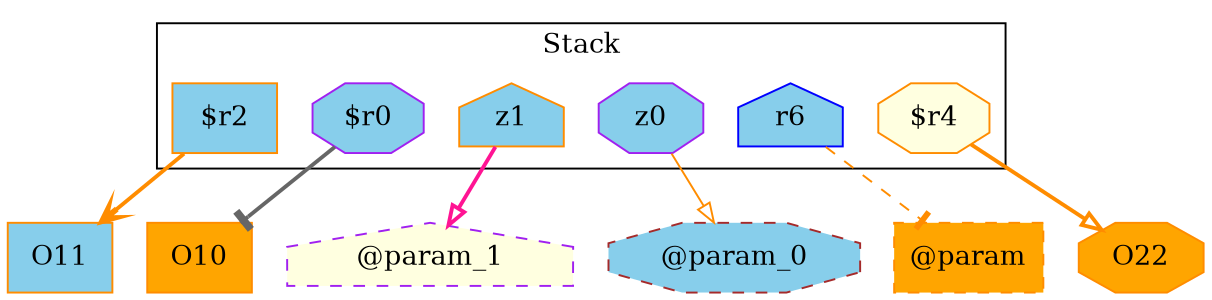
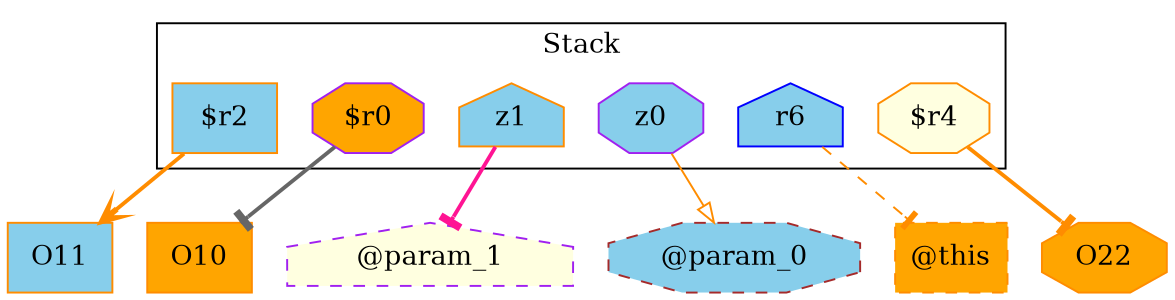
node "$r0": fillcolor skyblue -> orange
edge "z1" -> "@param_1": arrowhead onormal -> tee
edge "$r4" -> "O22": arrowhead onormal -> tee
node "@param": label "@param" -> "@this"
